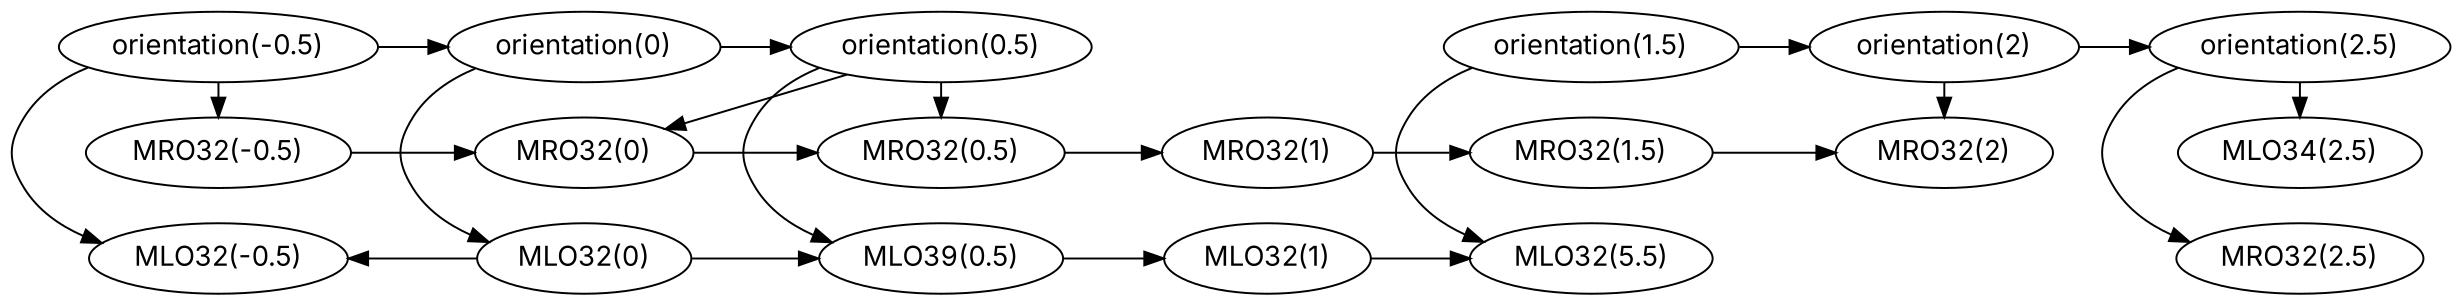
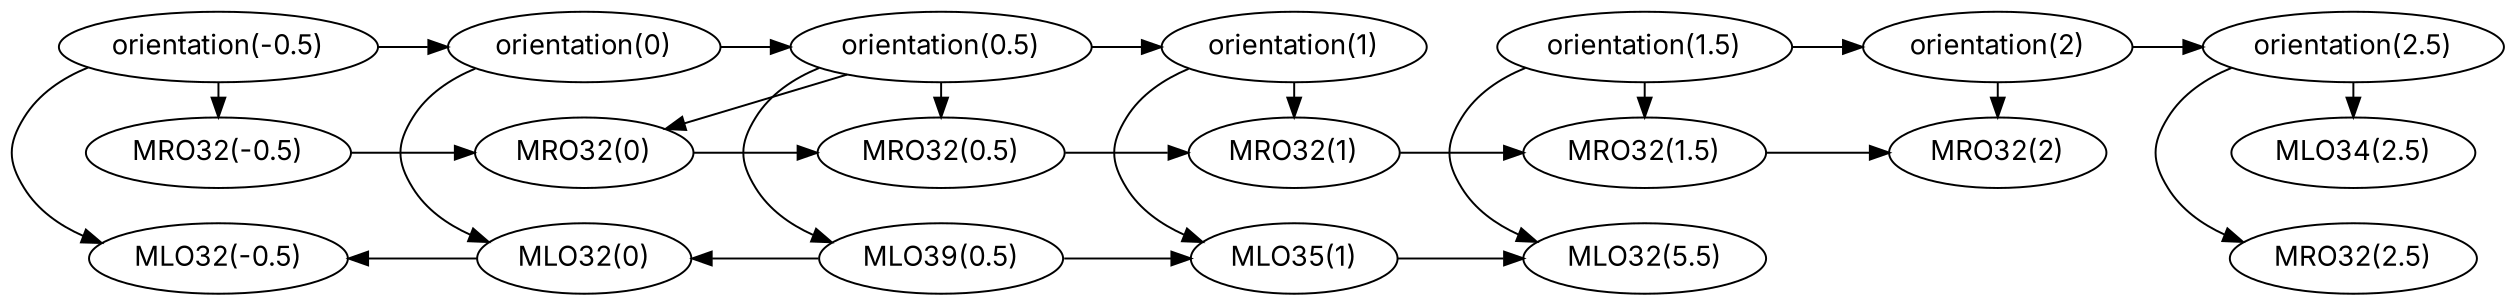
node "orientation(1)": added
edge "orientation(1.5)" -> "MRO32(1.5)": added
edge "MLO32(0)" -> "MLO39(0.5)": reversed
node "MLO32(1)": label "MLO32(1)" -> "MLO35(1)"
